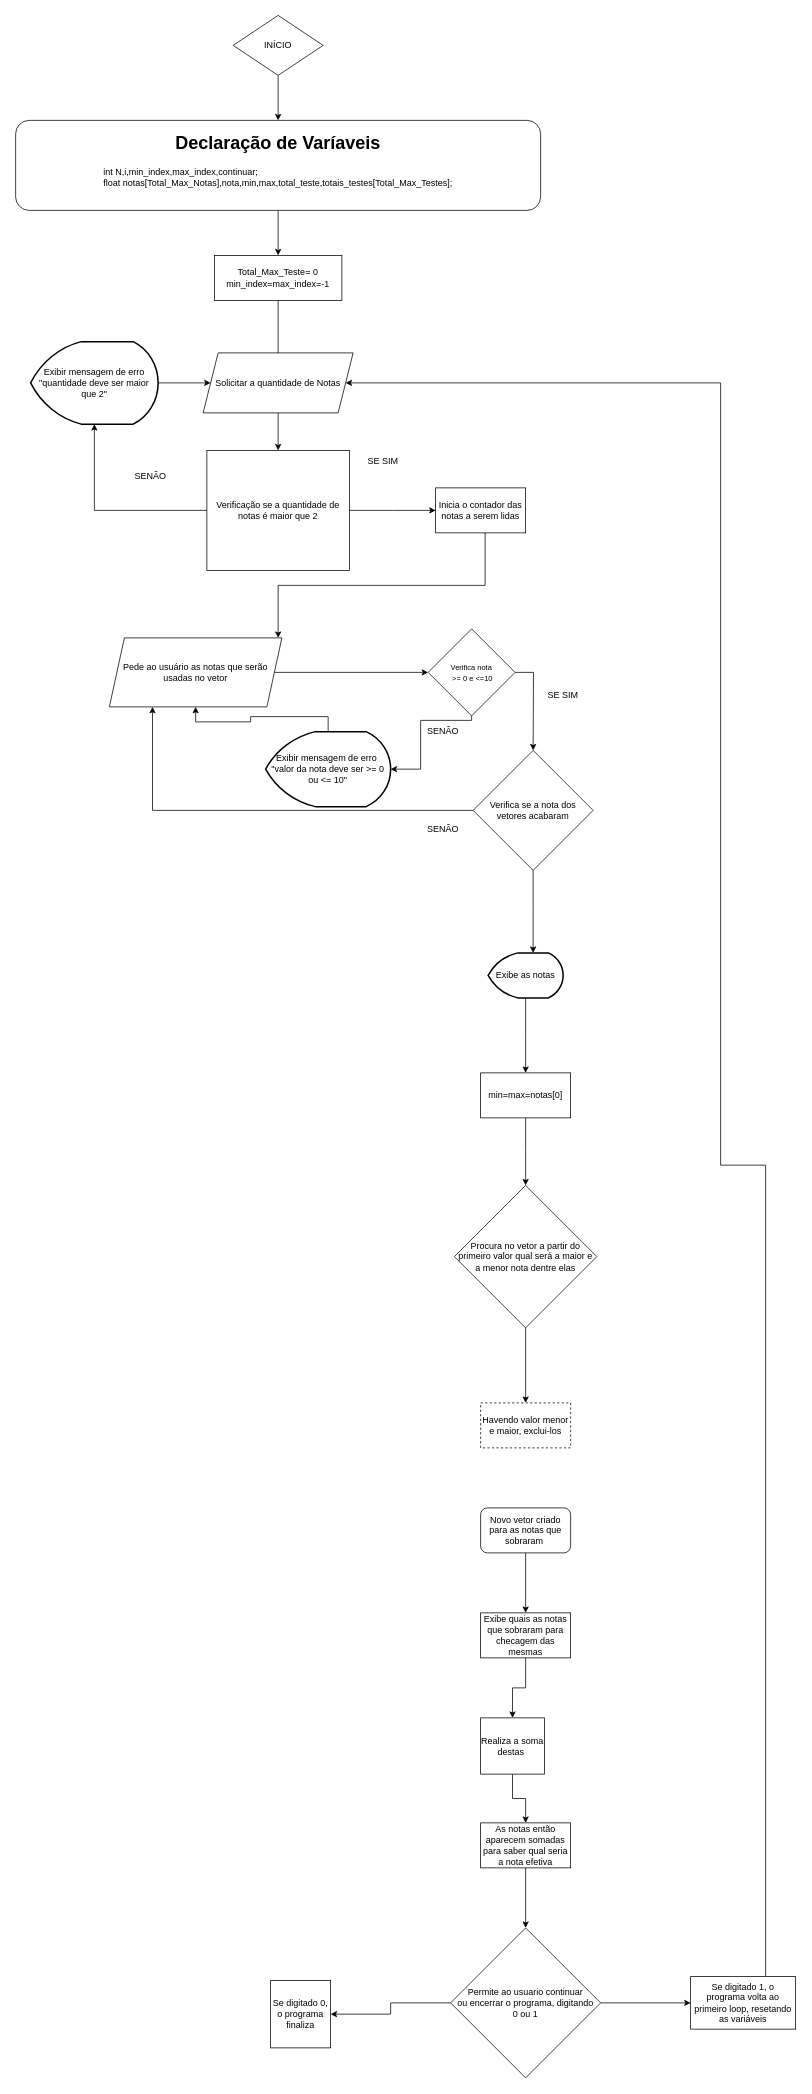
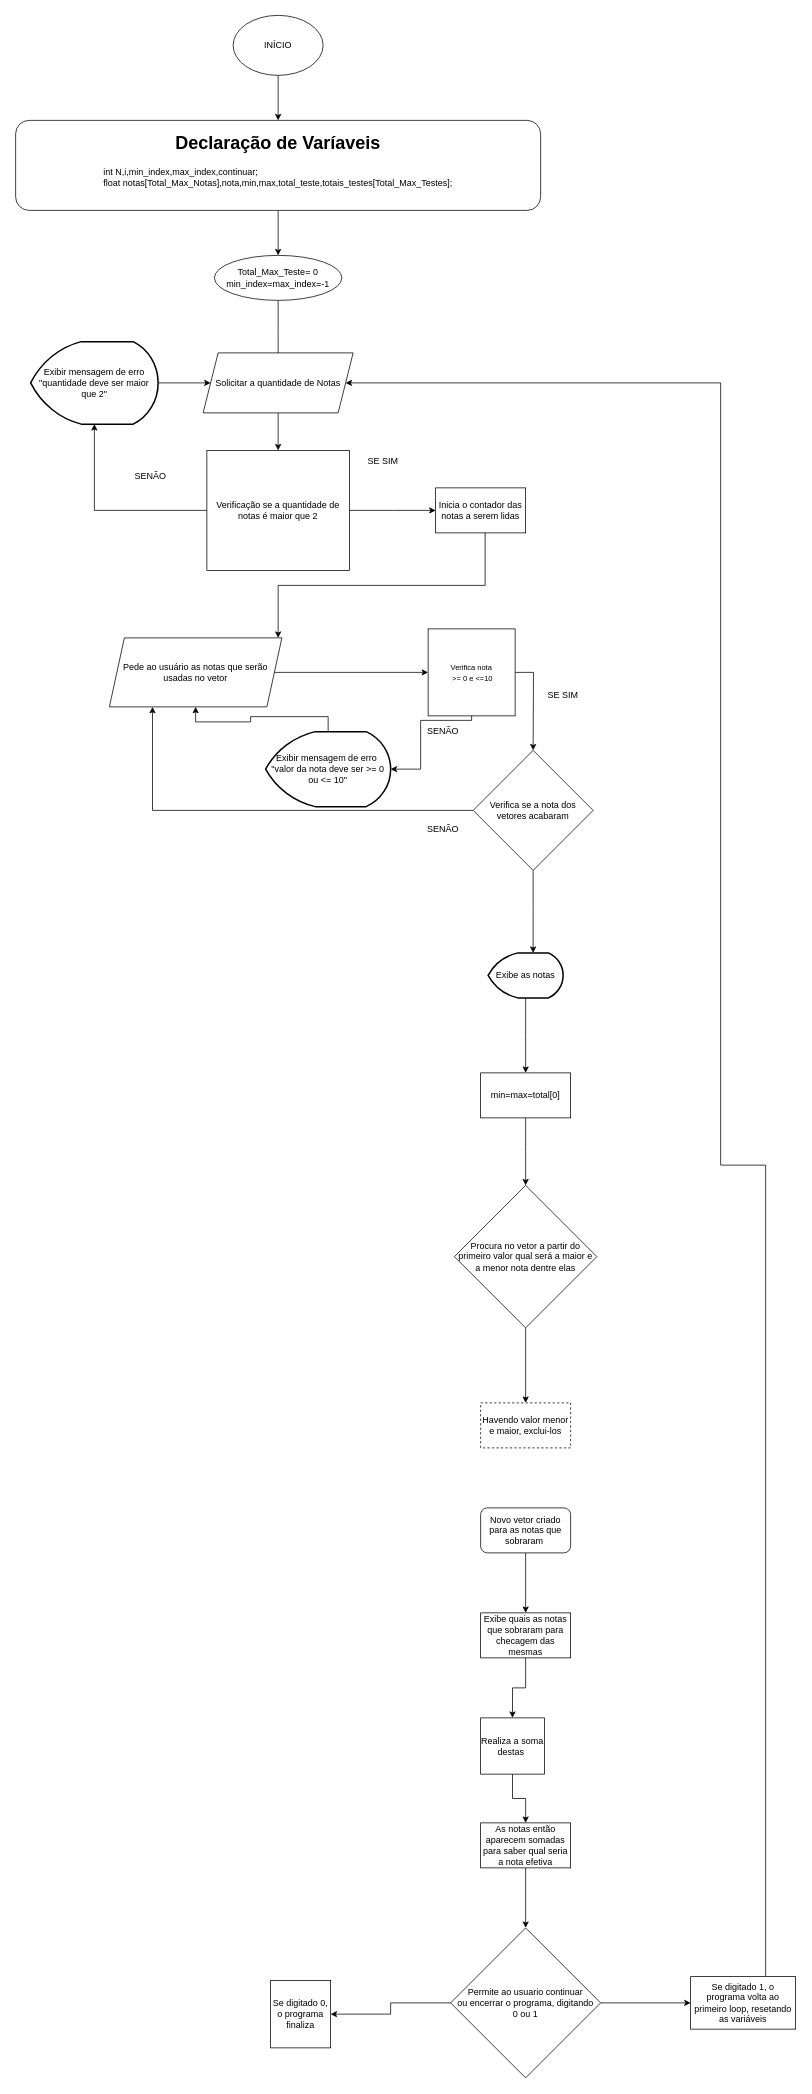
node "INÍCIO": shape diamond -> ellipse
node "Total_Max_Teste= 0 min_index=max_index=-1": shape rectangle -> ellipse
node "Verifica nota >= 0 e <=10": shape diamond -> rectangle
node "min=max=notas[0]": label "min=max=notas[0]" -> "min=max=total[0]"
